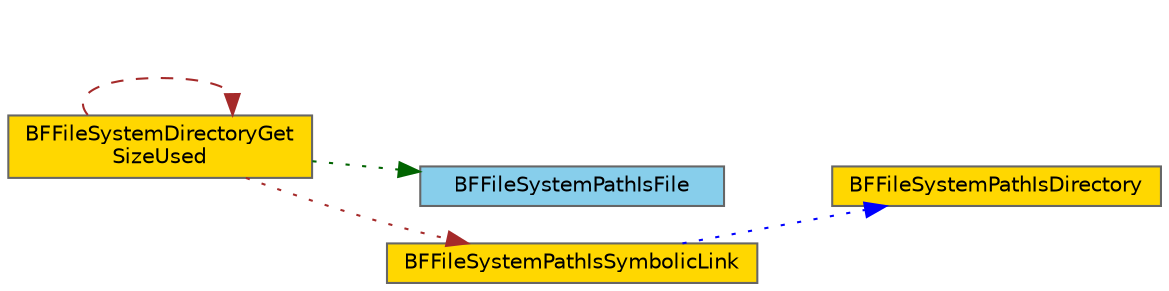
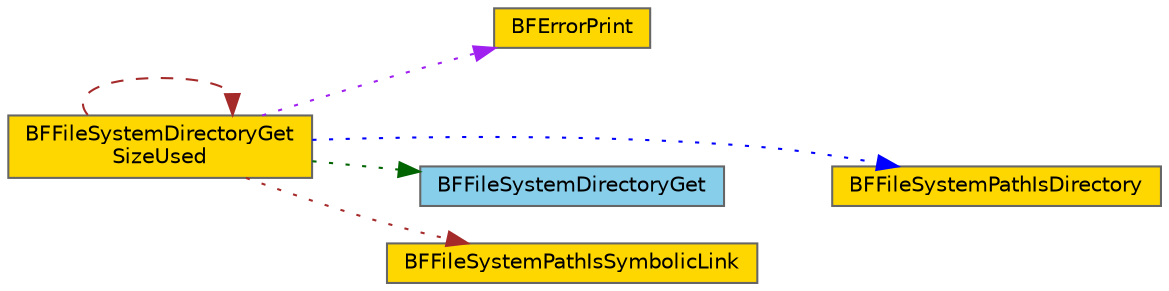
node "BFErrorPrint": added
node "BFFileSystemPathIsFile": label "BFFileSystemPathIsFile" -> "BFFileSystemDirectoryGet"
edge "BFFileSystemPathIsSymbolicLink" -> "BFFileSystemPathIsDirectory": now "BFFileSystemDirectoryGet SizeUsed" -> "BFFileSystemPathIsDirectory"
